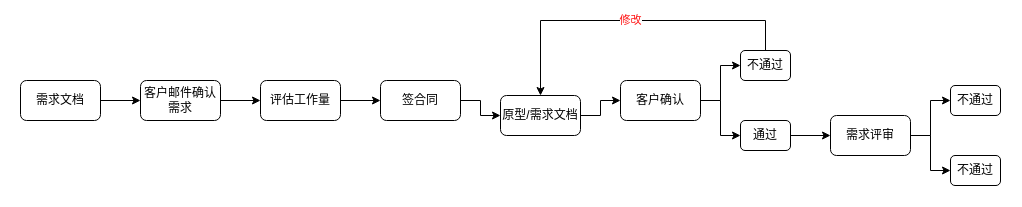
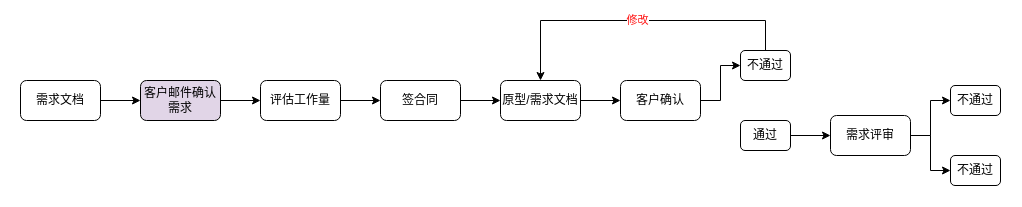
node "客户邮件确认需求": fillcolor #ffffff -> #e1d5e7
node "原型/需求文档": moved (541, 116) -> (541, 101)
edge "客户确认" -> "通过": removed
